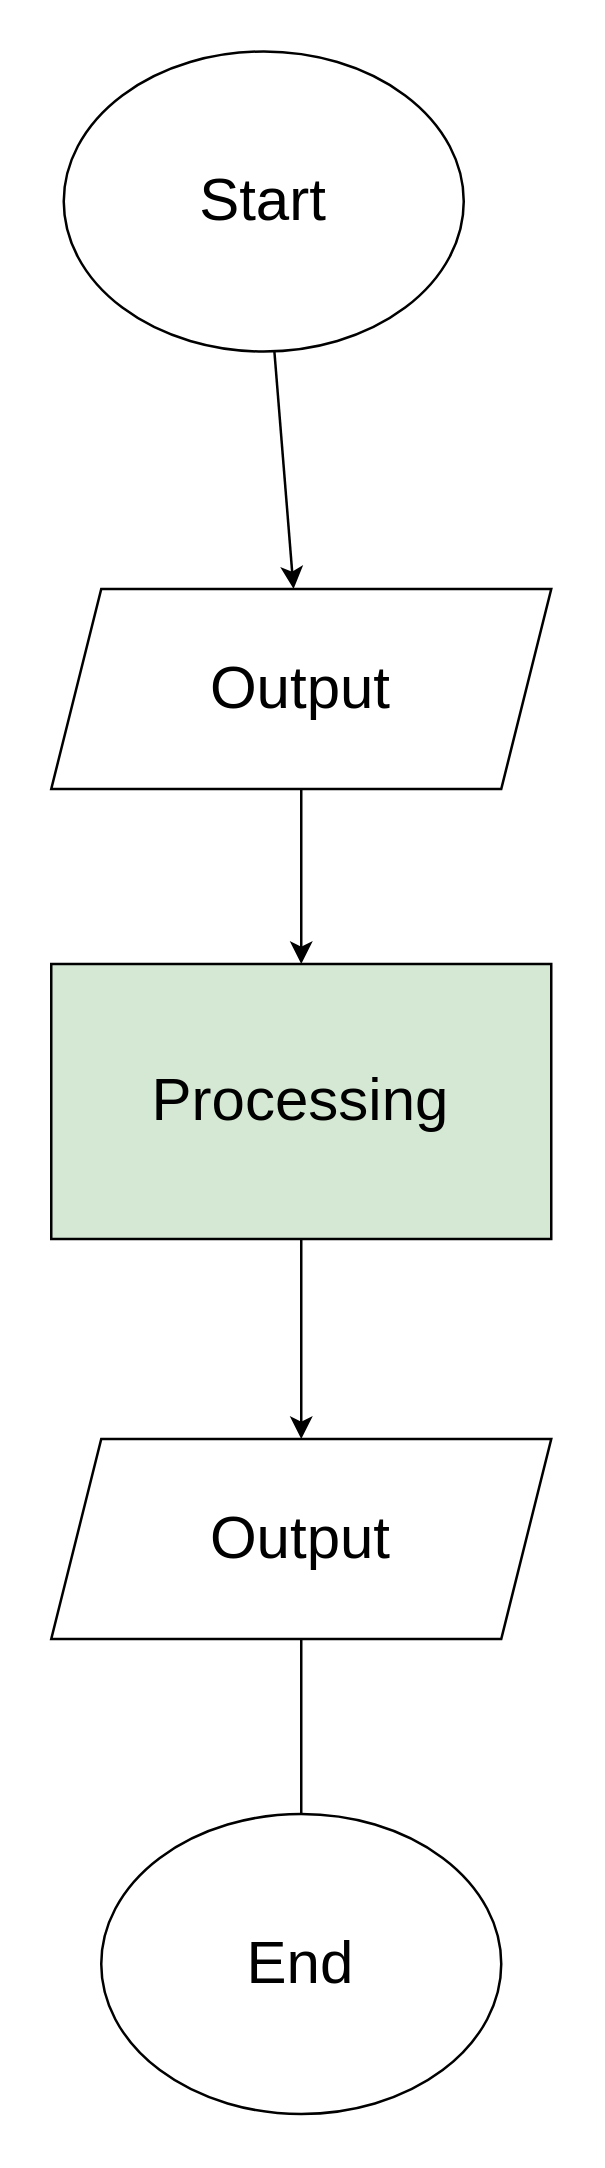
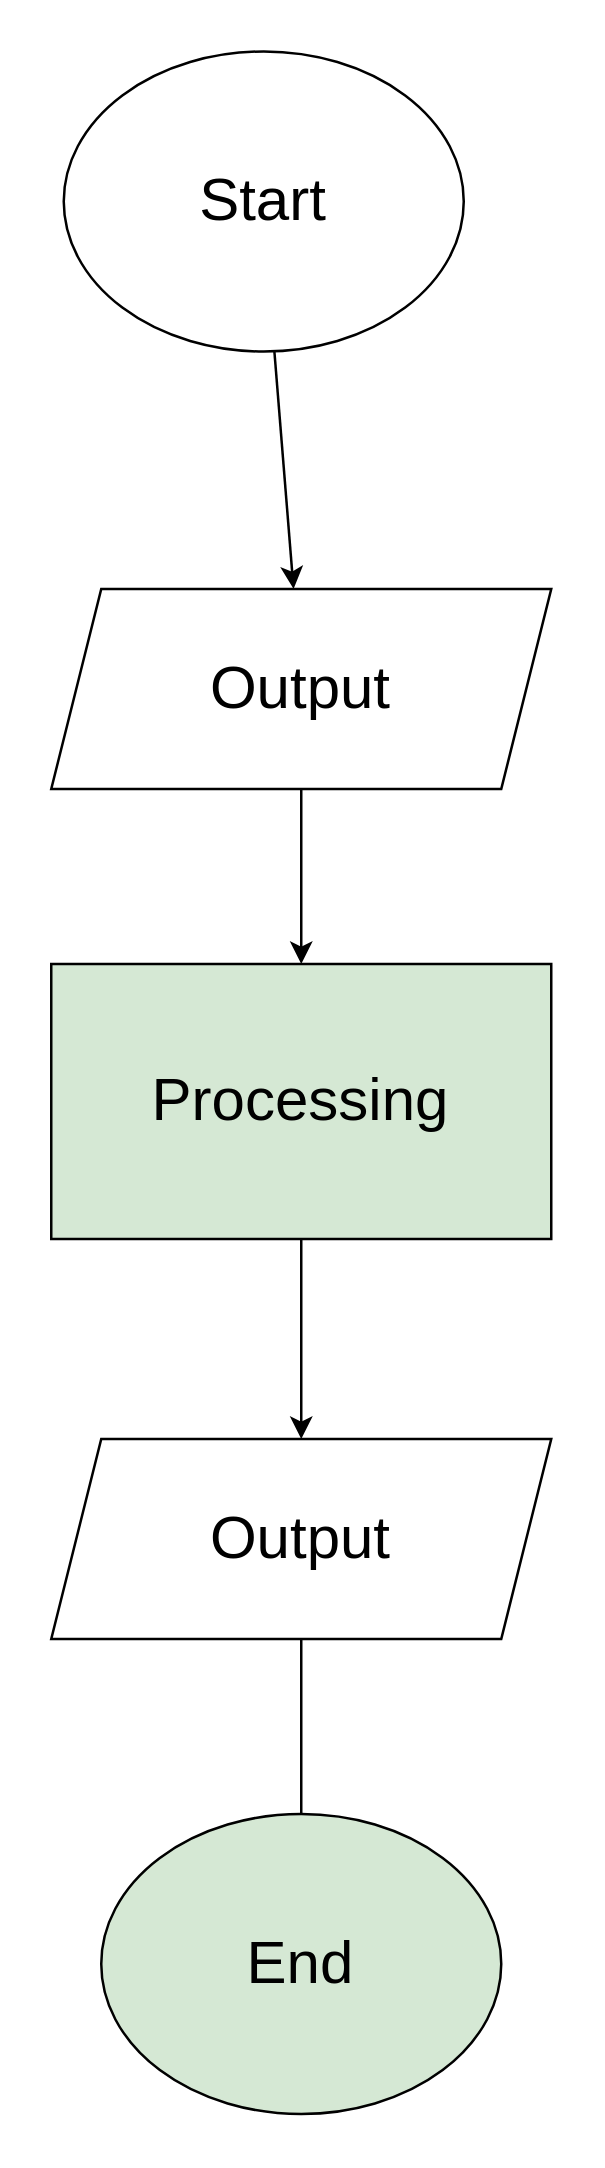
node "End": fillcolor #ffffff -> #d5e8d4
